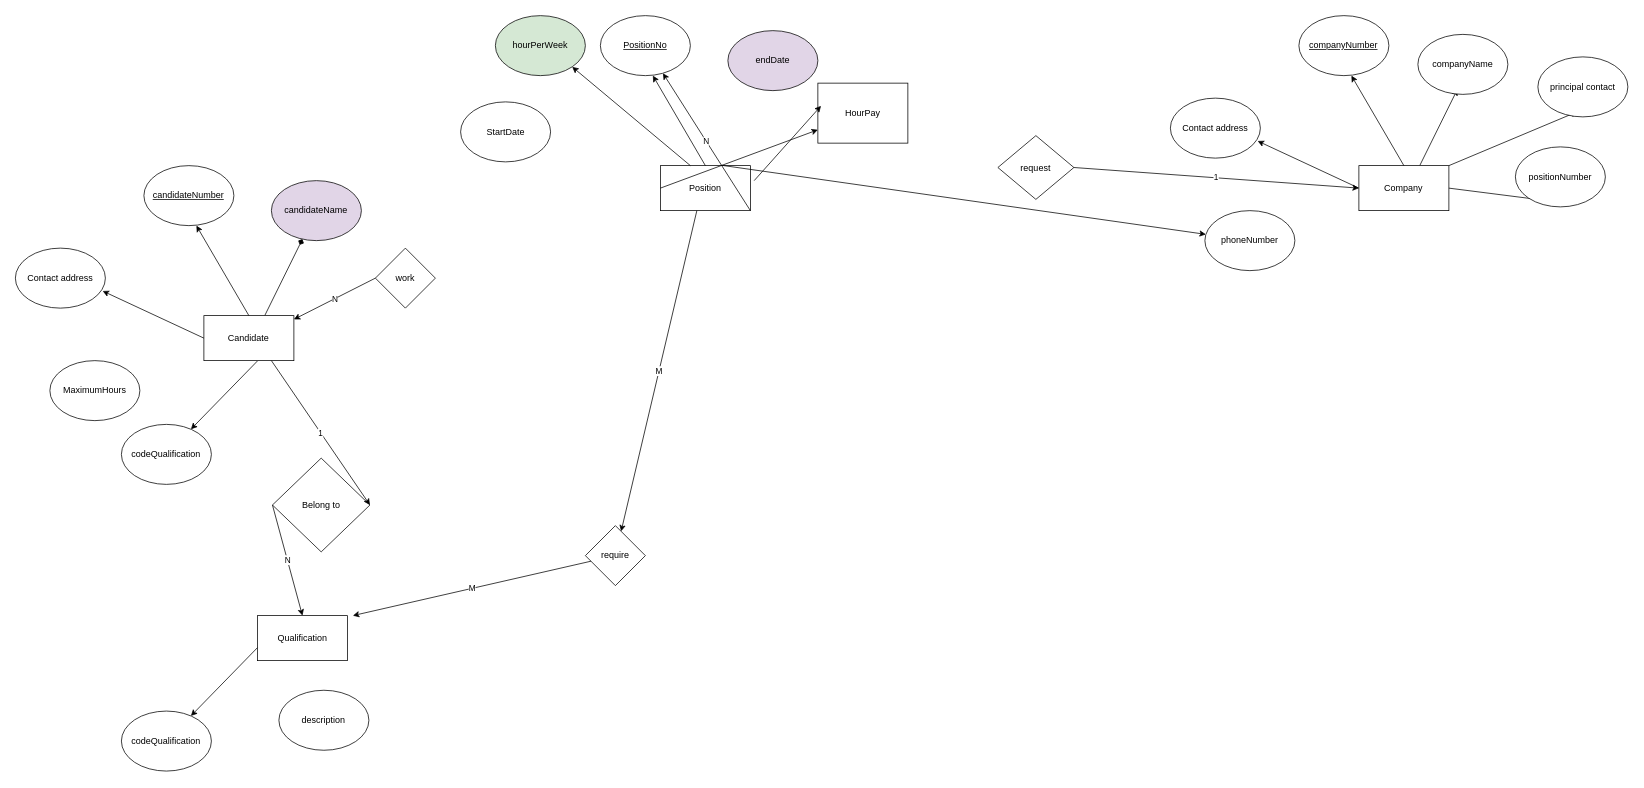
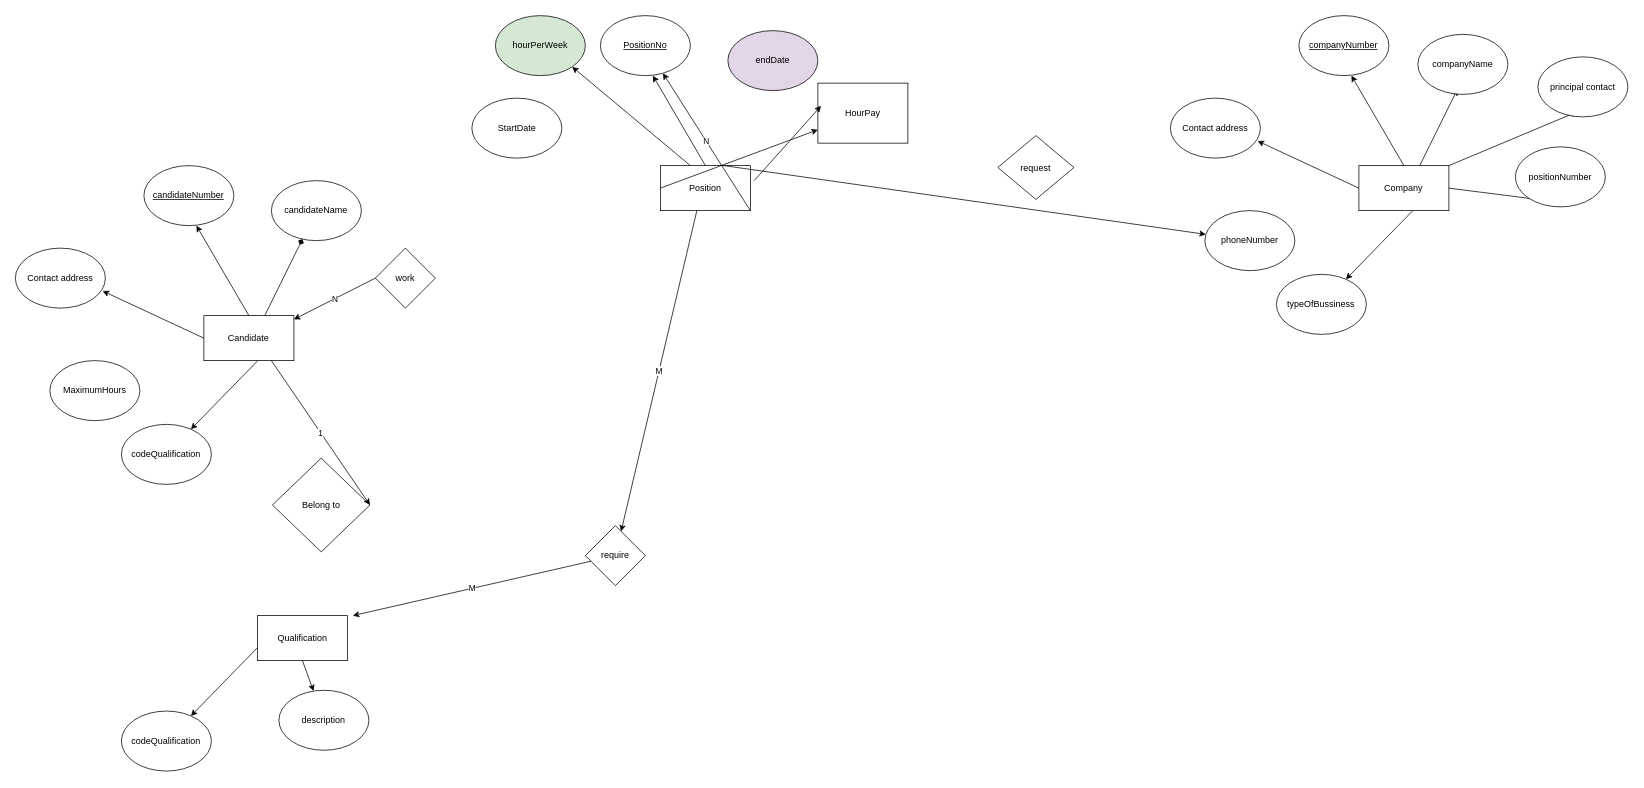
node "StartDate": moved (506, 132) -> (517, 128)
edge "request" -> "Company": removed, label "1"
node "candidateName": fillcolor #e1d5e7 -> #ffffff
edge "Company" -> "typeOfBussiness": added
node "typeOfBussiness": added
edge "Belong to" -> "Qualification": removed, label "N"
edge "Qualification" -> "description": added
